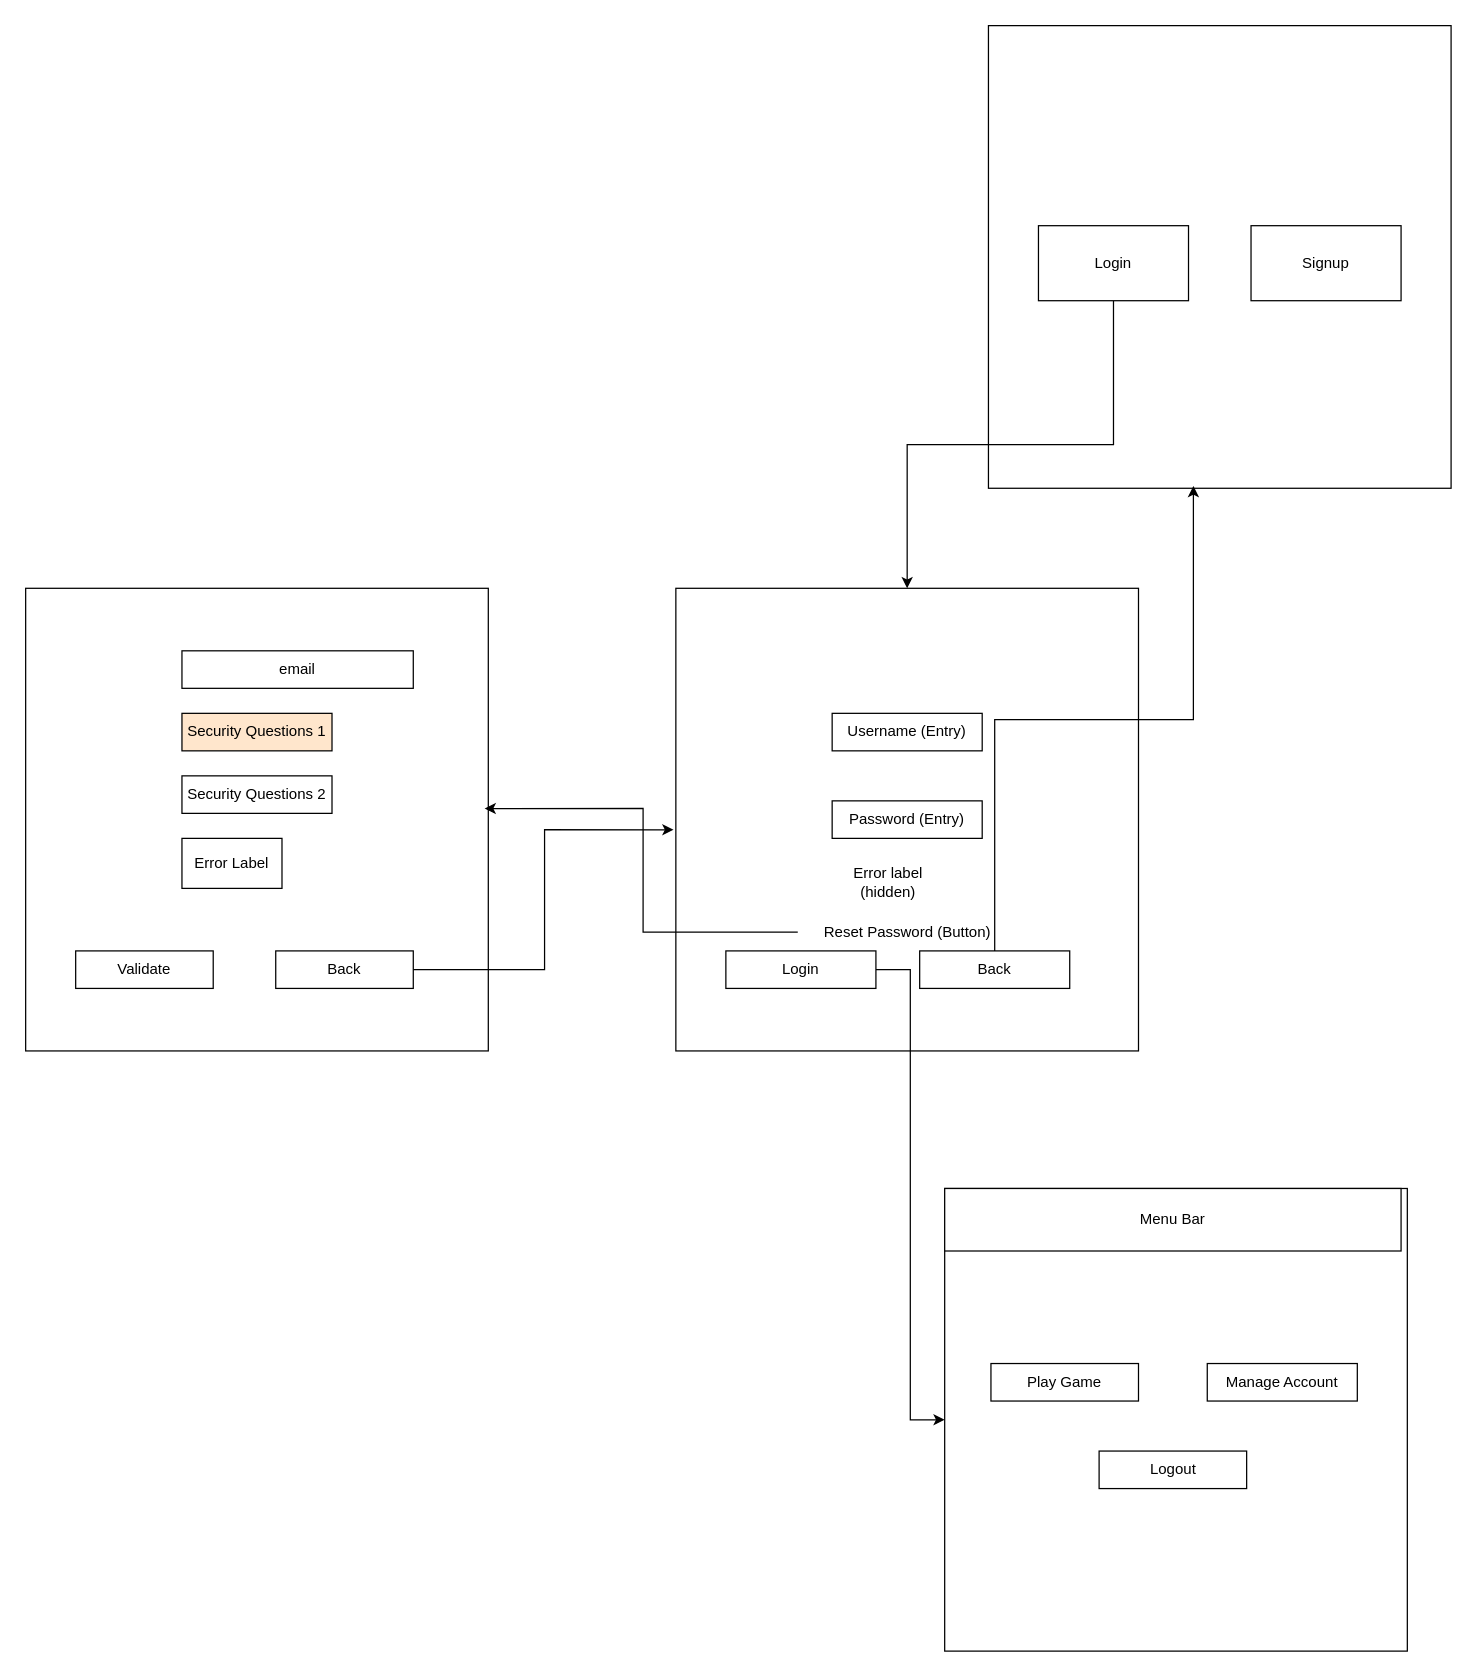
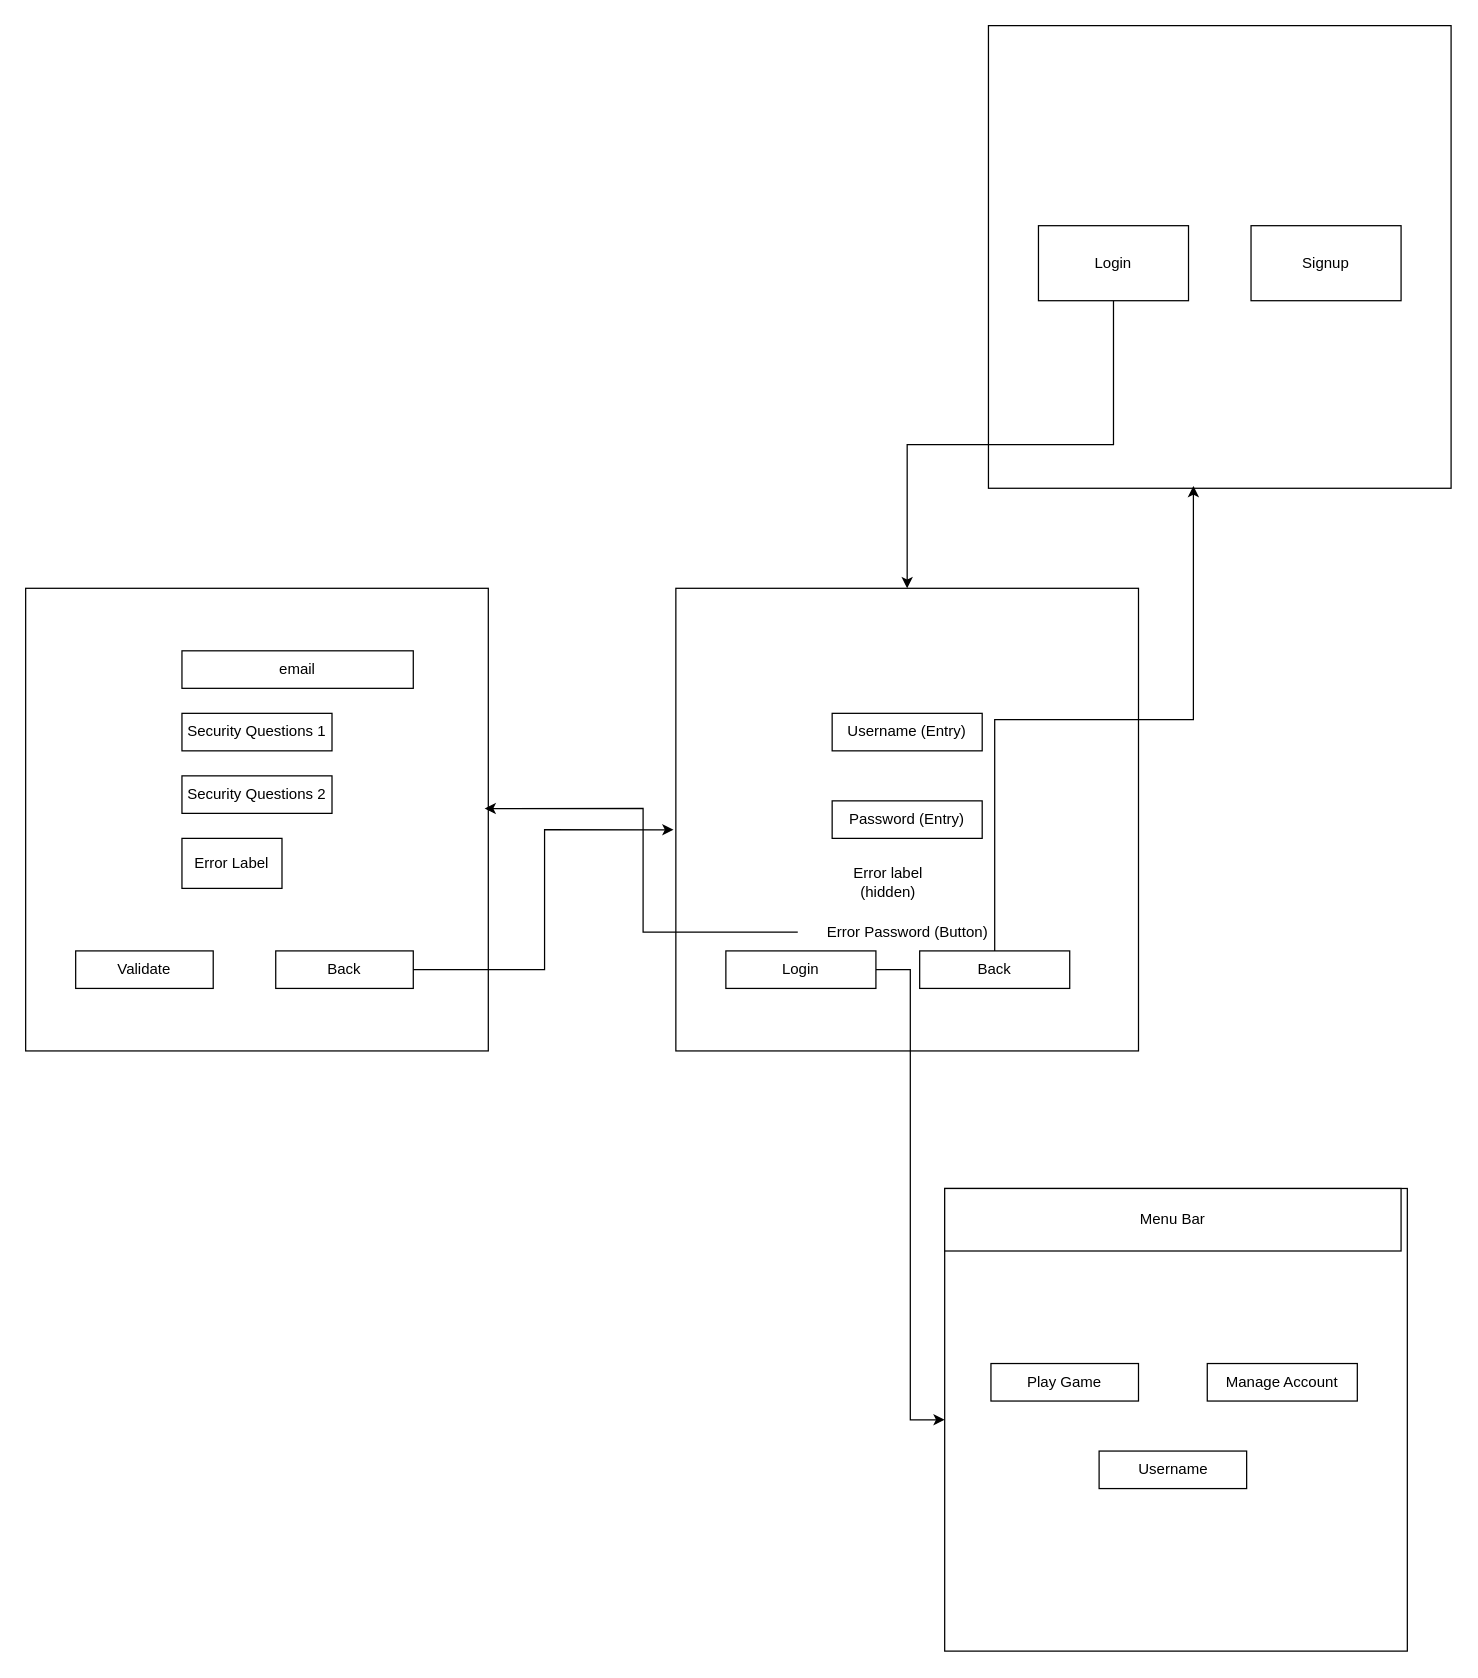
node "Security Questions 1": fillcolor #ffe6cc -> #ffffff
node "Reset Password (Button)": label "Reset Password (Button)" -> "Error Password (Button)"
node "Logout": label "Logout" -> "Username"
